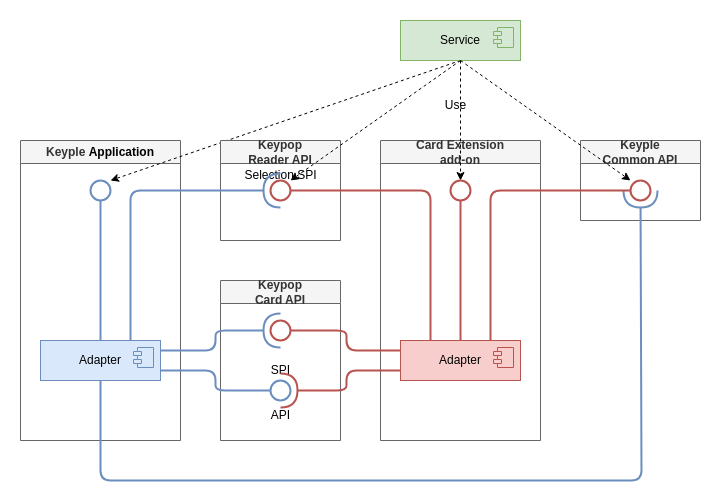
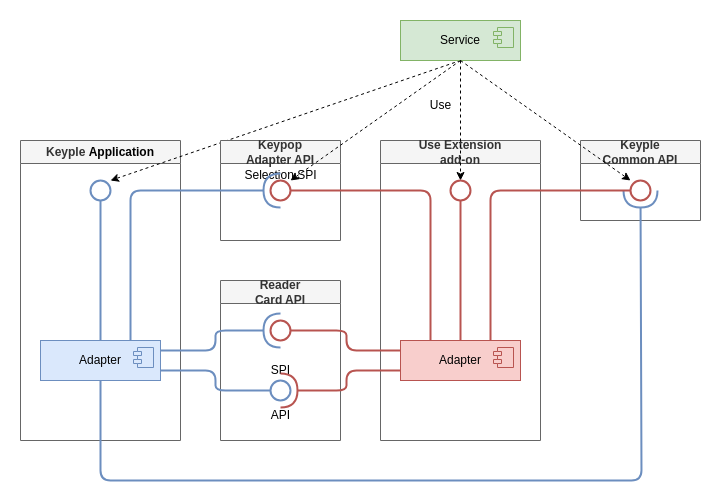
node "Use": moved (456, 106) -> (441, 106)
node "Keypop Reader API": label "Keypop Reader API" -> "Keypop Adapter API"
node "Card Extension add-on": label "Card Extension add-on" -> "Use Extension add-on"
node "Keypop Card API": label "Keypop Card API" -> "Reader Card API"
